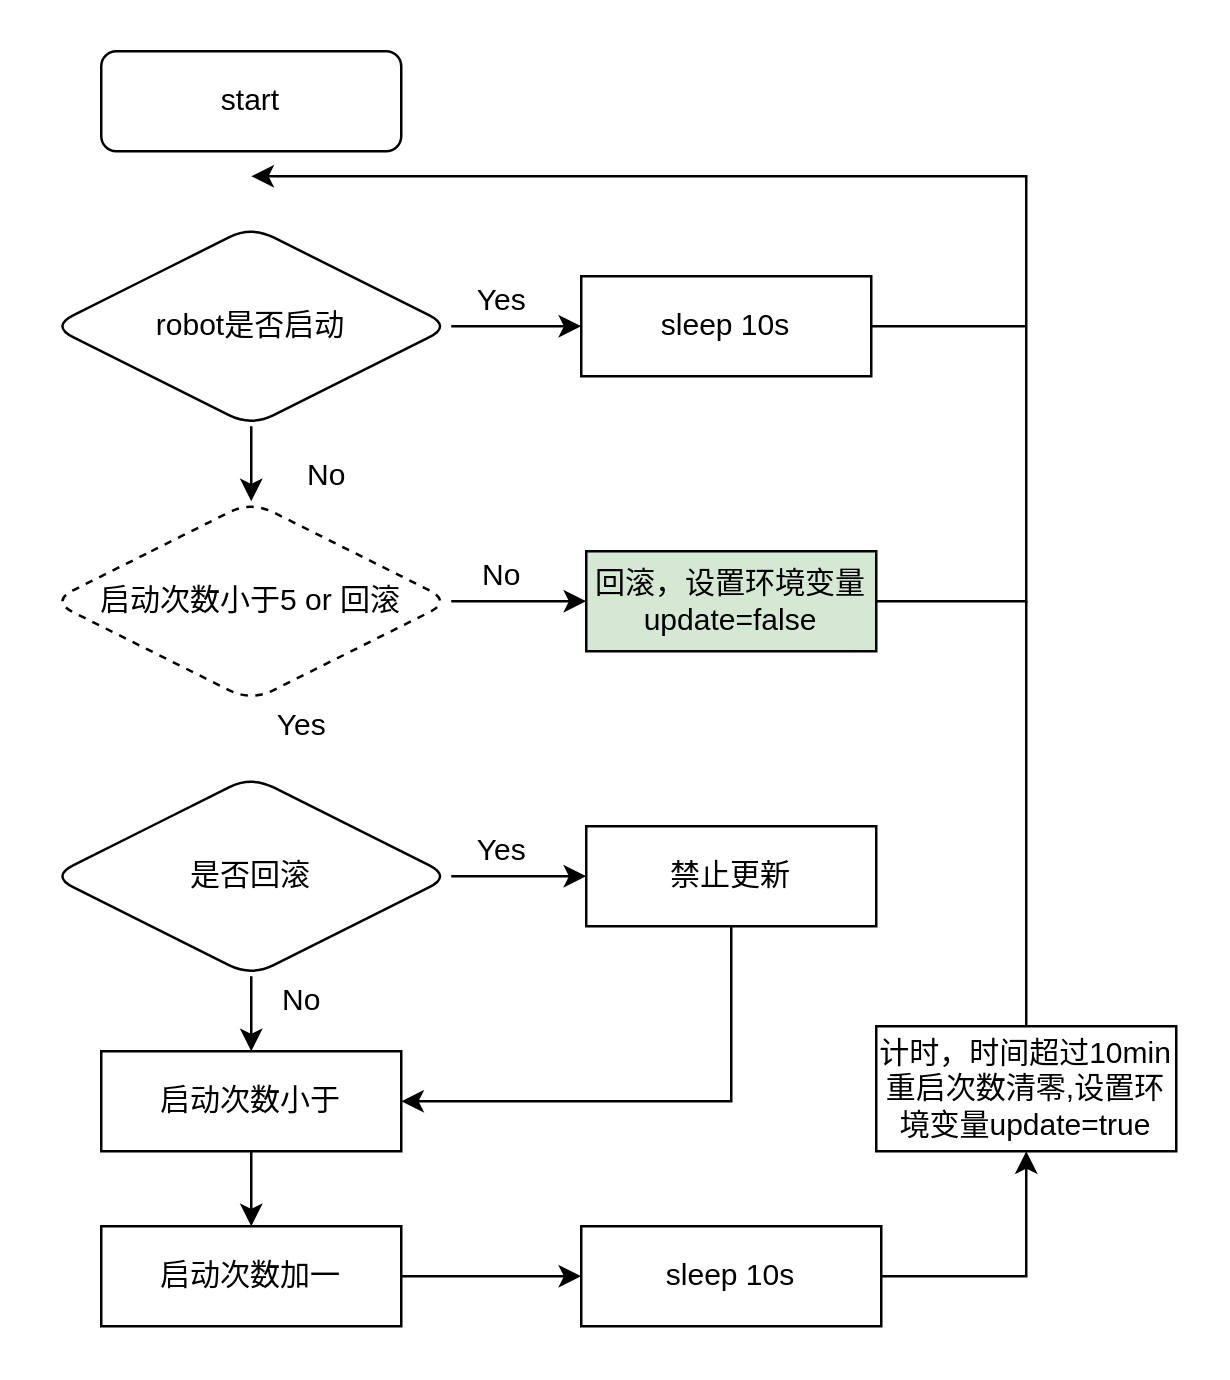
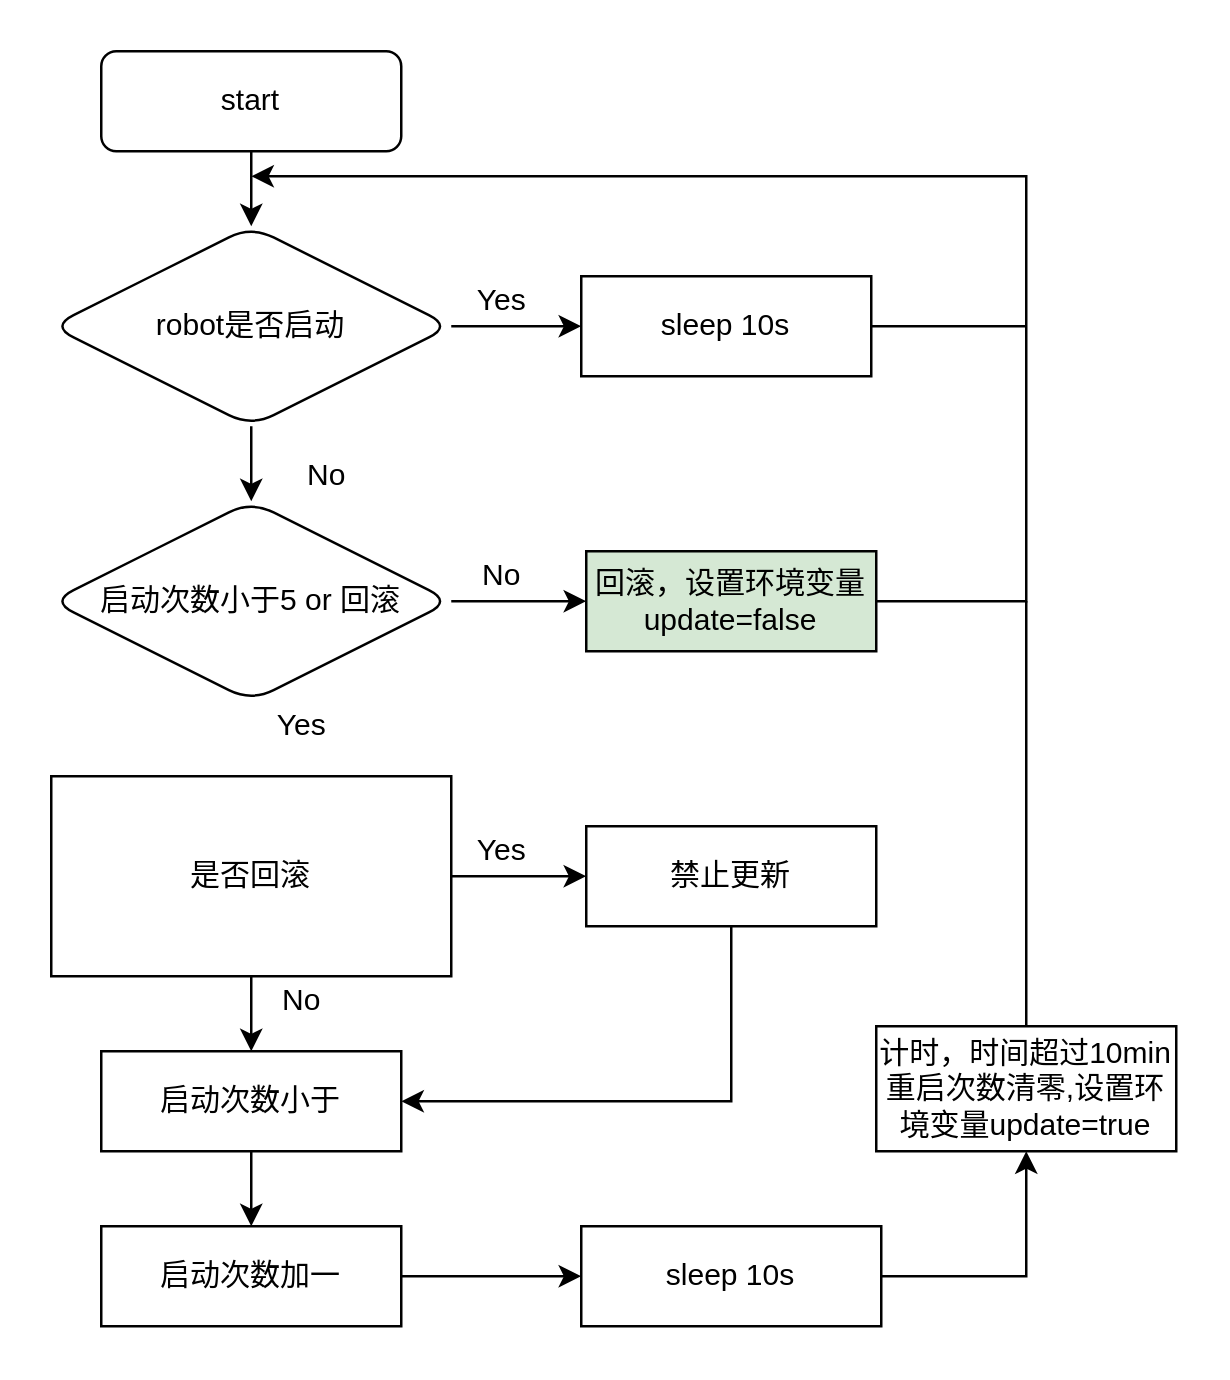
edge "start" -> "robot是否启动": added
node "启动次数小于5 or 回滚": style dashed -> solid
node "是否回滚": shape diamond -> rectangle
